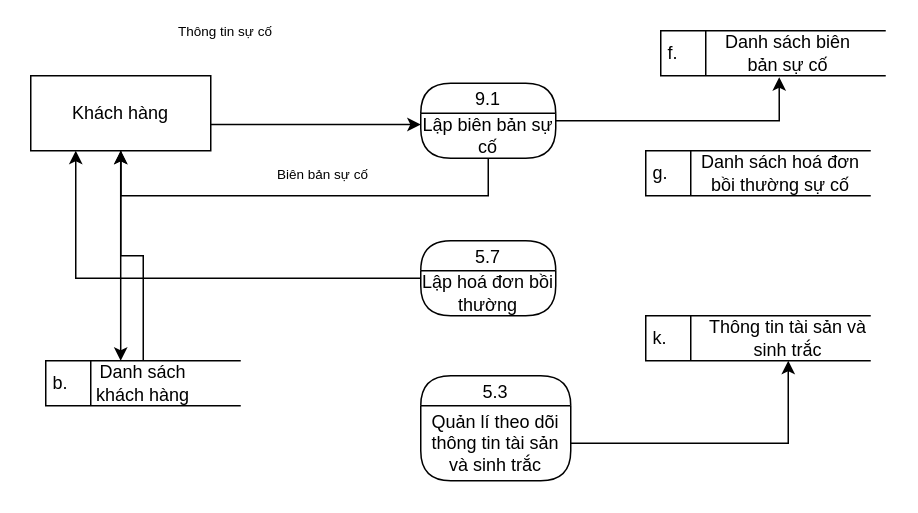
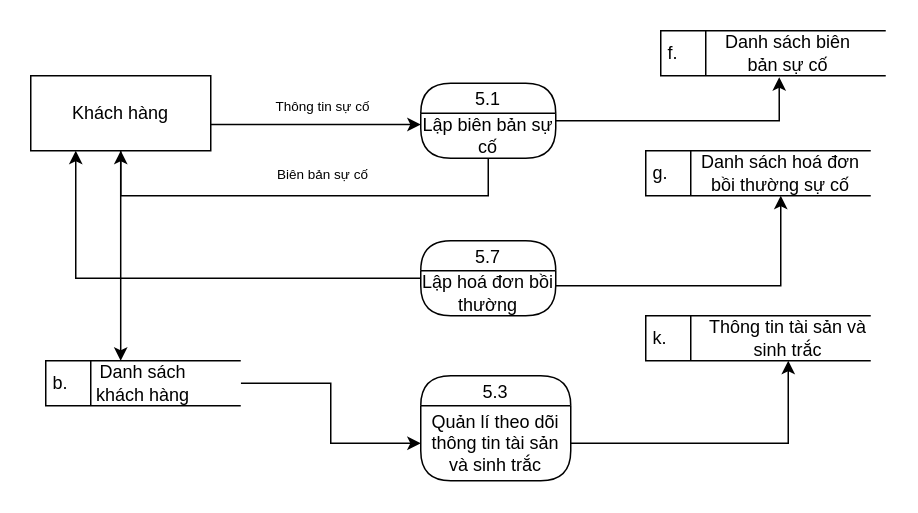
node "Thông tin sự cố": moved (226, 31) -> (323, 106)
node "9.1": label "9.1" -> "5.1"
edge "Lập hoá đơn bồi thường" -> "Danh sách hoá đơn bồi thường sự cố": added
edge "b." -> "Khách hàng": now "b." -> "Quản lí theo dõi thông tin tài sản và sinh trắc"
